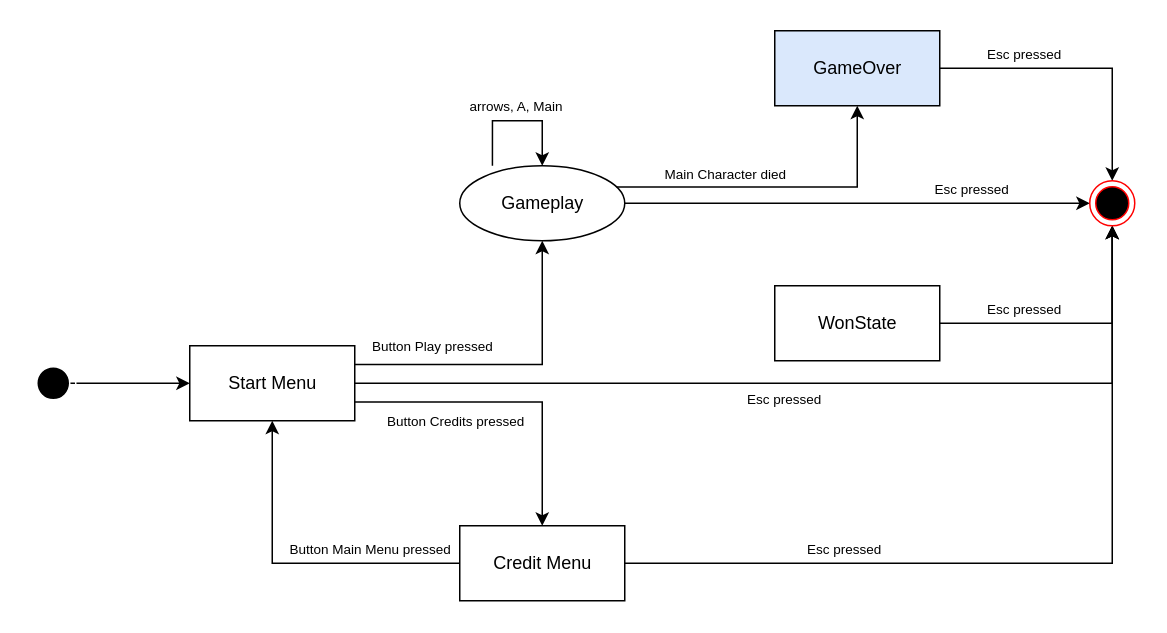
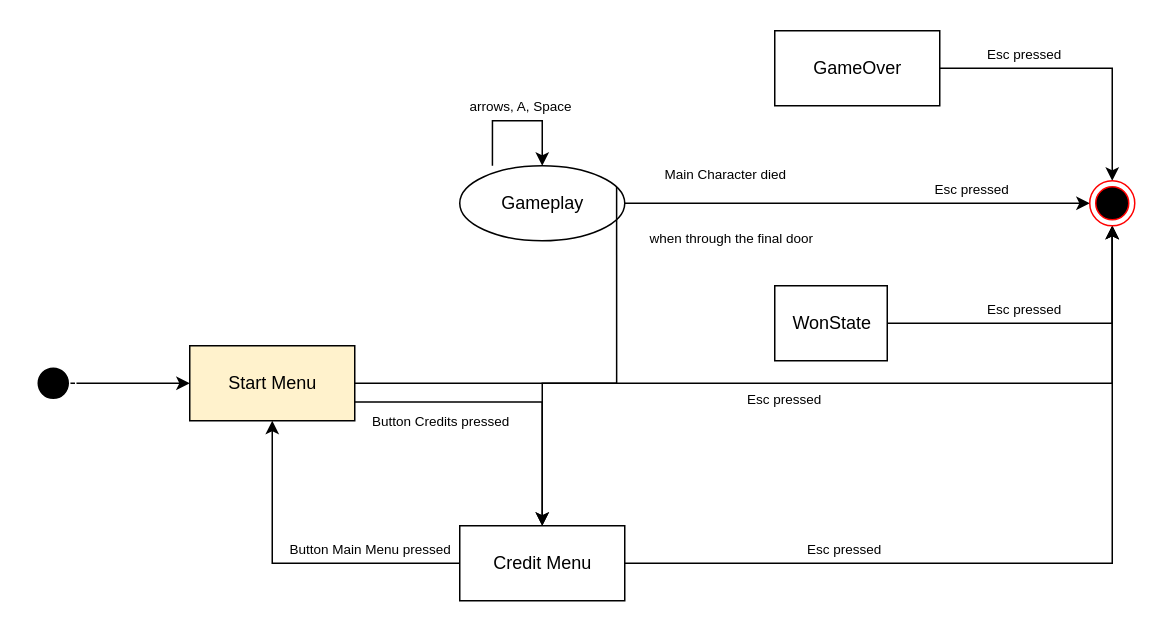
node "GameOver": fillcolor #dae8fc -> #ffffff
node "arrows, A, Main": label "arrows, A, Main" -> "arrows, A, Space"
edge "Gameplay" -> "GameOver": now "Gameplay" -> "Credit Menu"
node "when through the final door": added
node "WonState": size 165x75 -> 113x75
node "Button Play pressed": removed
edge "Start Menu" -> "Gameplay": removed
node "Start Menu": fillcolor #ffffff -> #fff2cc
node "Button Credits pressed": moved (467, 421) -> (452, 421)
